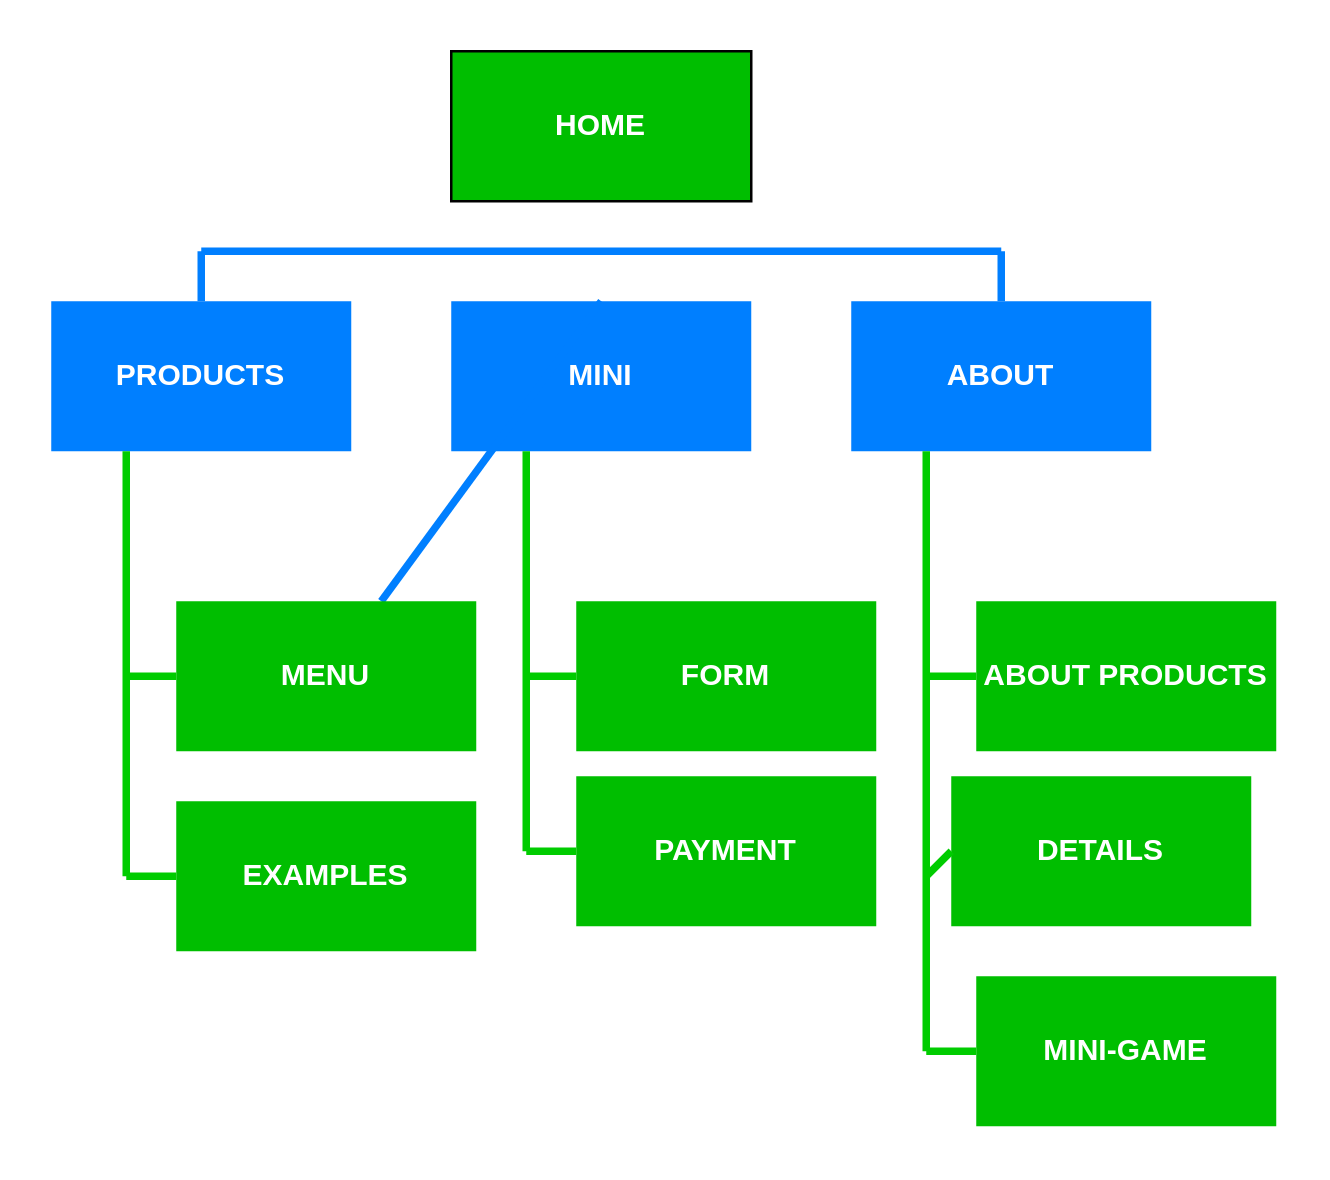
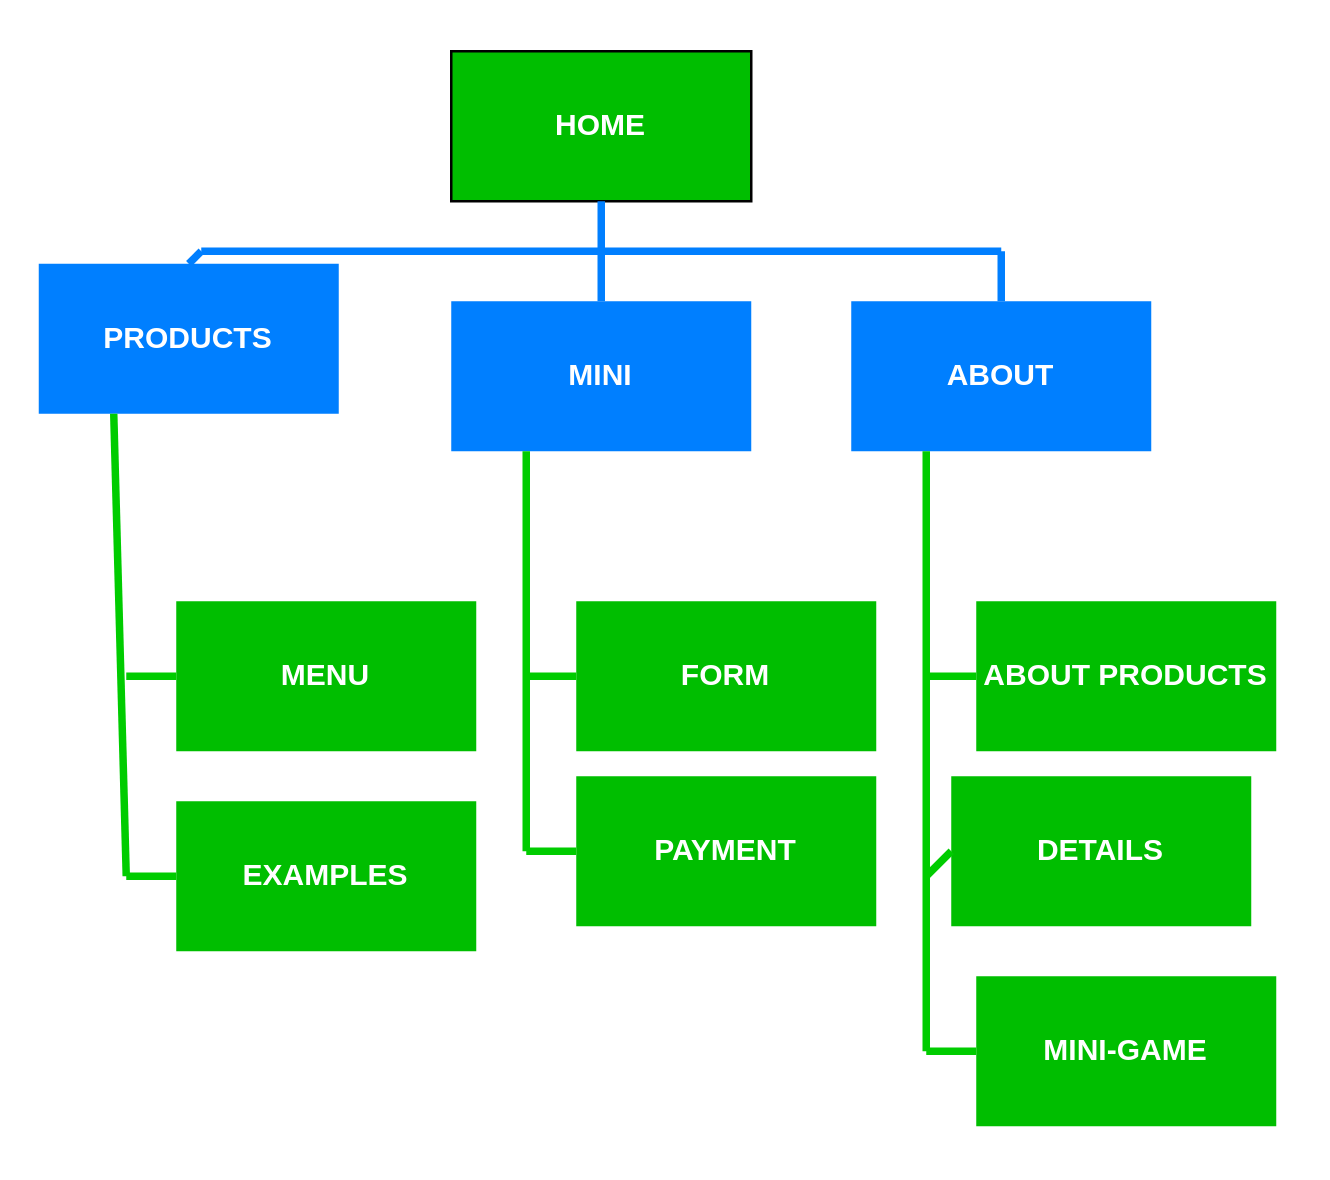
node "PRODUCTS": moved (201, 376) -> (189, 339)
edge "MINI" -- "MENU": now "MINI" -- "HOME"
